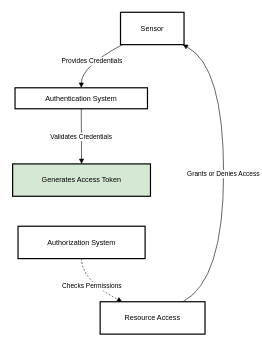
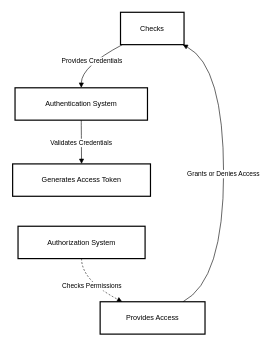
node "Sensor": label "Sensor" -> "Checks"
node "Authentication System": size 133x21 -> 133x32
node "Generates Access Token": fillcolor #d5e8d4 -> #ffffff
node "Resource Access": label "Resource Access" -> "Provides Access"
